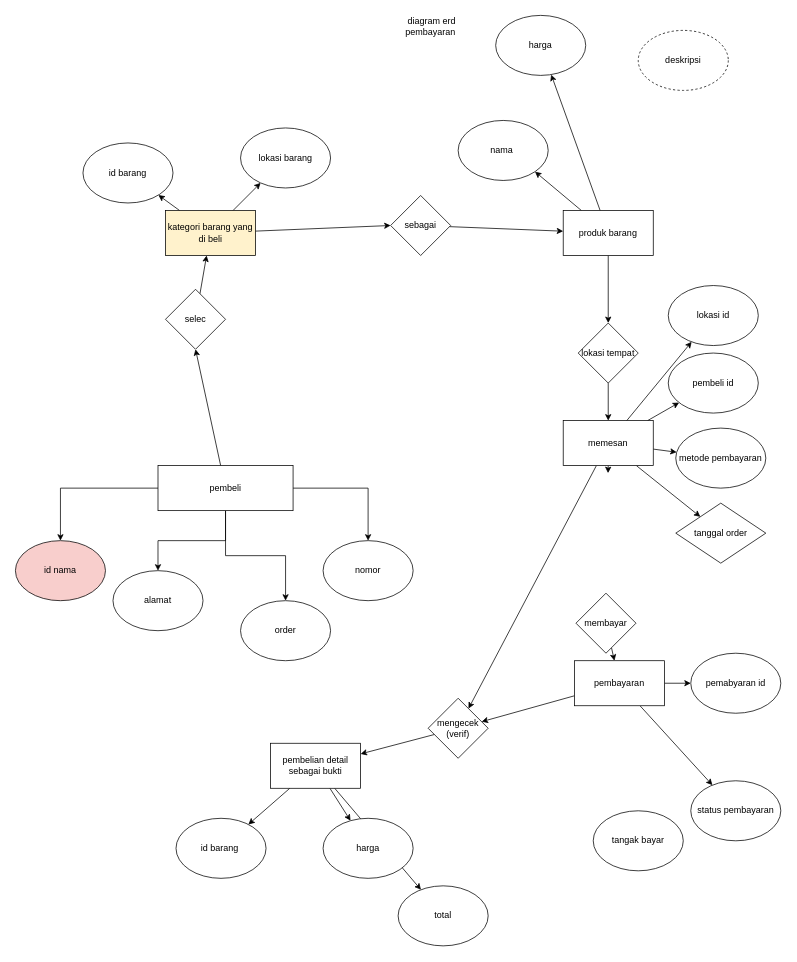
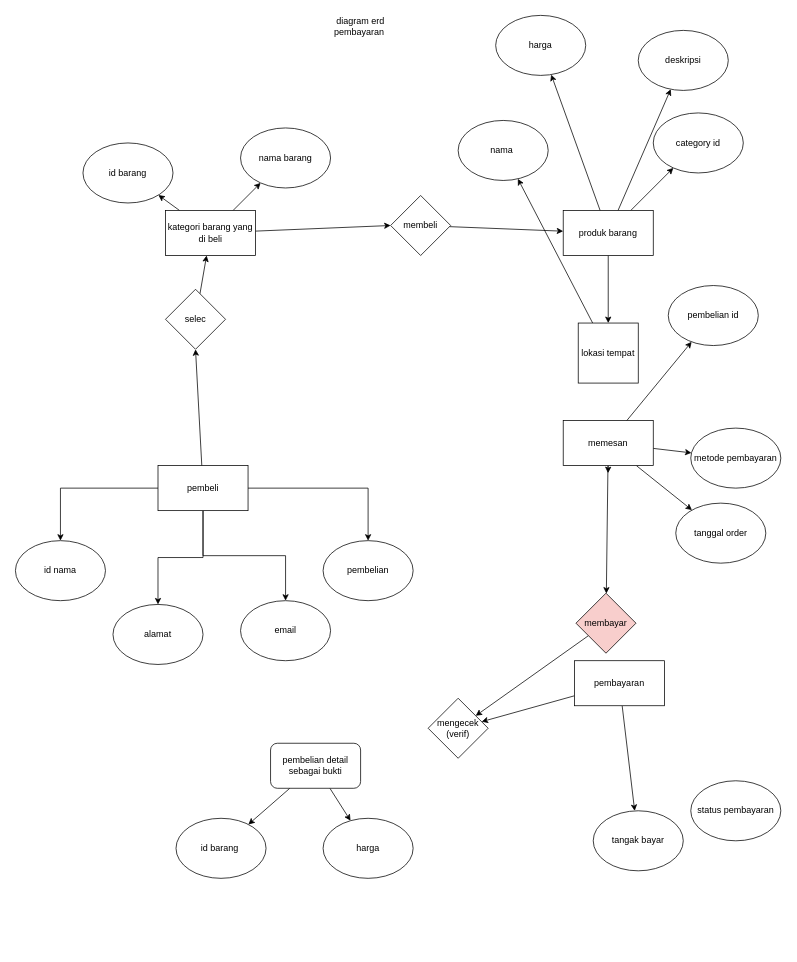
node "diagram erd pembayaran": moved (432, 27) -> (360, 27)
node "deskripsi": style dashed -> solid
node "category id": added
edge "produk barang" -> "deskripsi": added
node "lokasi barang": label "lokasi barang" -> "nama barang"
edge "produk barang" -> "category id": added
edge "produk barang" -> "nama": removed
node "sebagai": label "sebagai" -> "membeli"
node "kategori barang yang di beli": fillcolor #fff2cc -> #ffffff
node "lokasi id": label "lokasi id" -> "pembelian id"
node "lokasi tempat": shape diamond -> rectangle
node "pembeli id": removed
edge "lokasi tempat" -> "memesan": now "lokasi tempat" -> "nama"
edge "memesan" -> "pembeli id": removed
node "metode pembayaran": moved (720, 458) -> (735, 458)
node "pembeli": size 135x45 -> 90x45
node "tanggal order": shape diamond -> ellipse
node "id nama": fillcolor #f8cecc -> #ffffff
node "nomor": label "nomor" -> "pembelian"
edge "memesan" -> "mengecek (verif)": now "memesan" -> "membayar"
node "alamat": moved (158, 600) -> (158, 634)
node "membayar": fillcolor #ffffff -> #f8cecc
node "order": label "order" -> "email"
edge "membayar" -> "pembayaran": now "membayar" -> "mengecek (verif)"
edge "pembayaran" -> "pemabyaran id": removed
node "pemabyaran id": removed
edge "mengecek (verif)" -> "pembelian detail sebagai bukti": removed
edge "pembayaran" -> "status pembayaran": removed
edge "pembayaran" -> "tangak bayar": added
node "pembelian detail sebagai bukti": shape rectangle -> rounded rectangle
edge "pembelian detail sebagai bukti" -> "total": removed
node "total": removed
